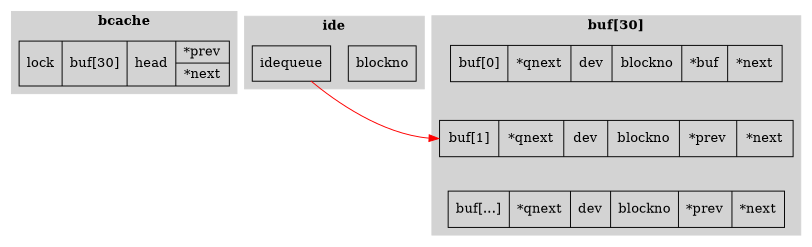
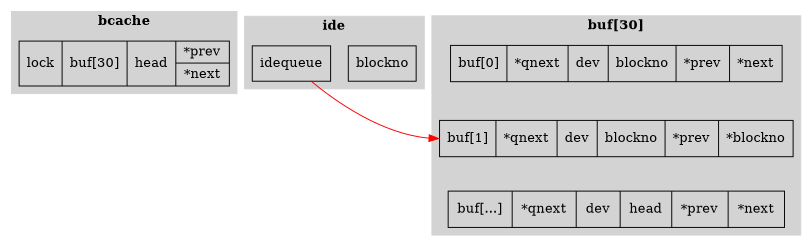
node "buf[0]": text "*buf" -> "*prev"
node "buf[1]": text "*next" -> "*blockno"
node "buf[...]": text "blockno" -> "head"
